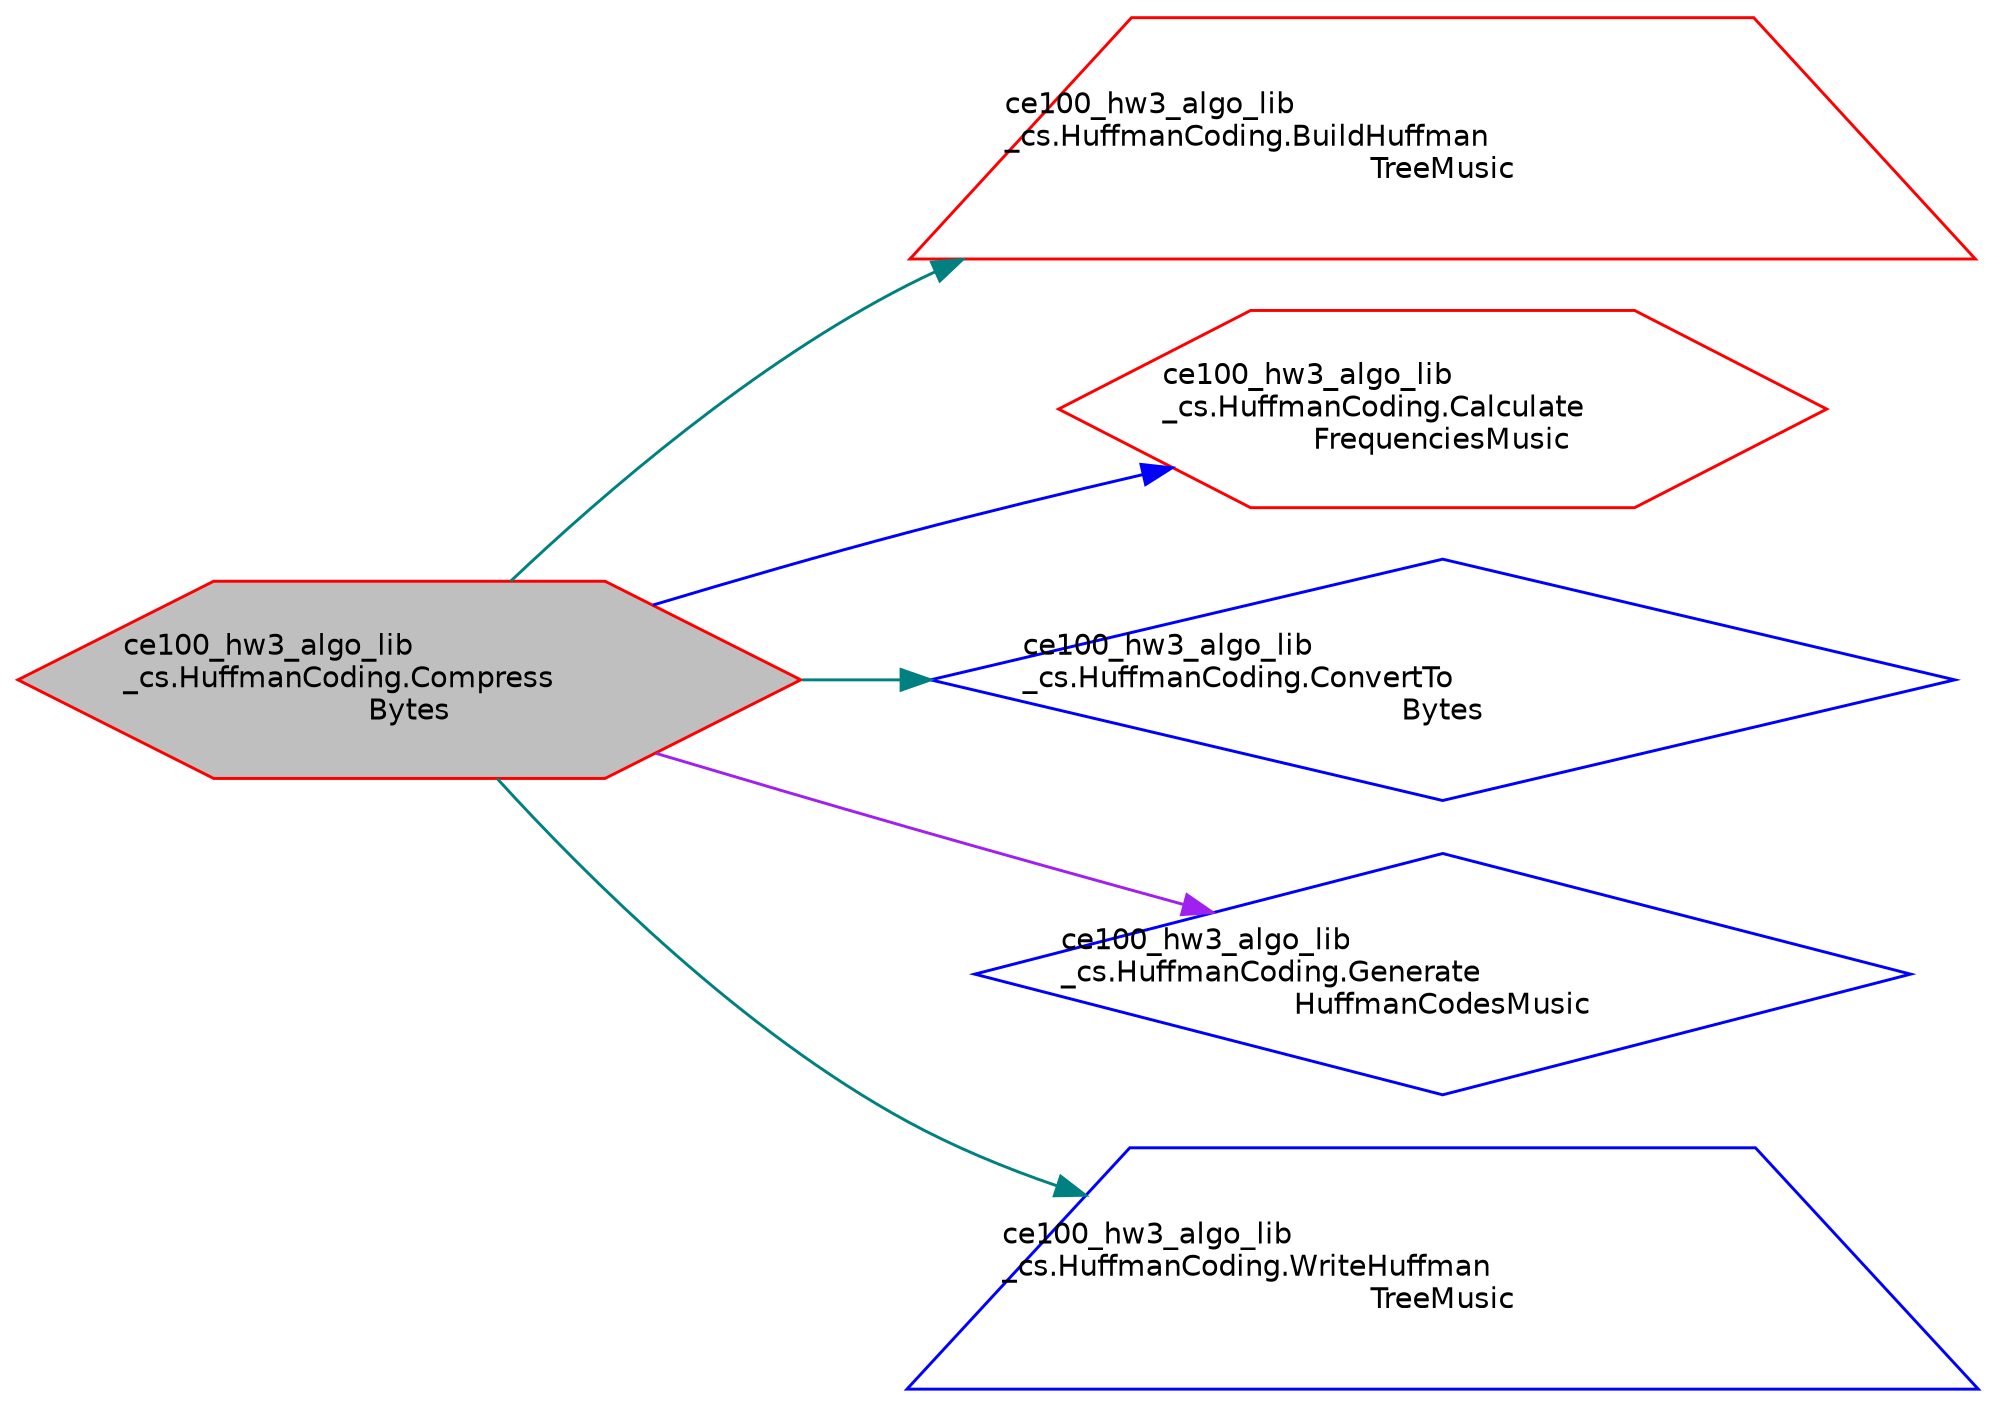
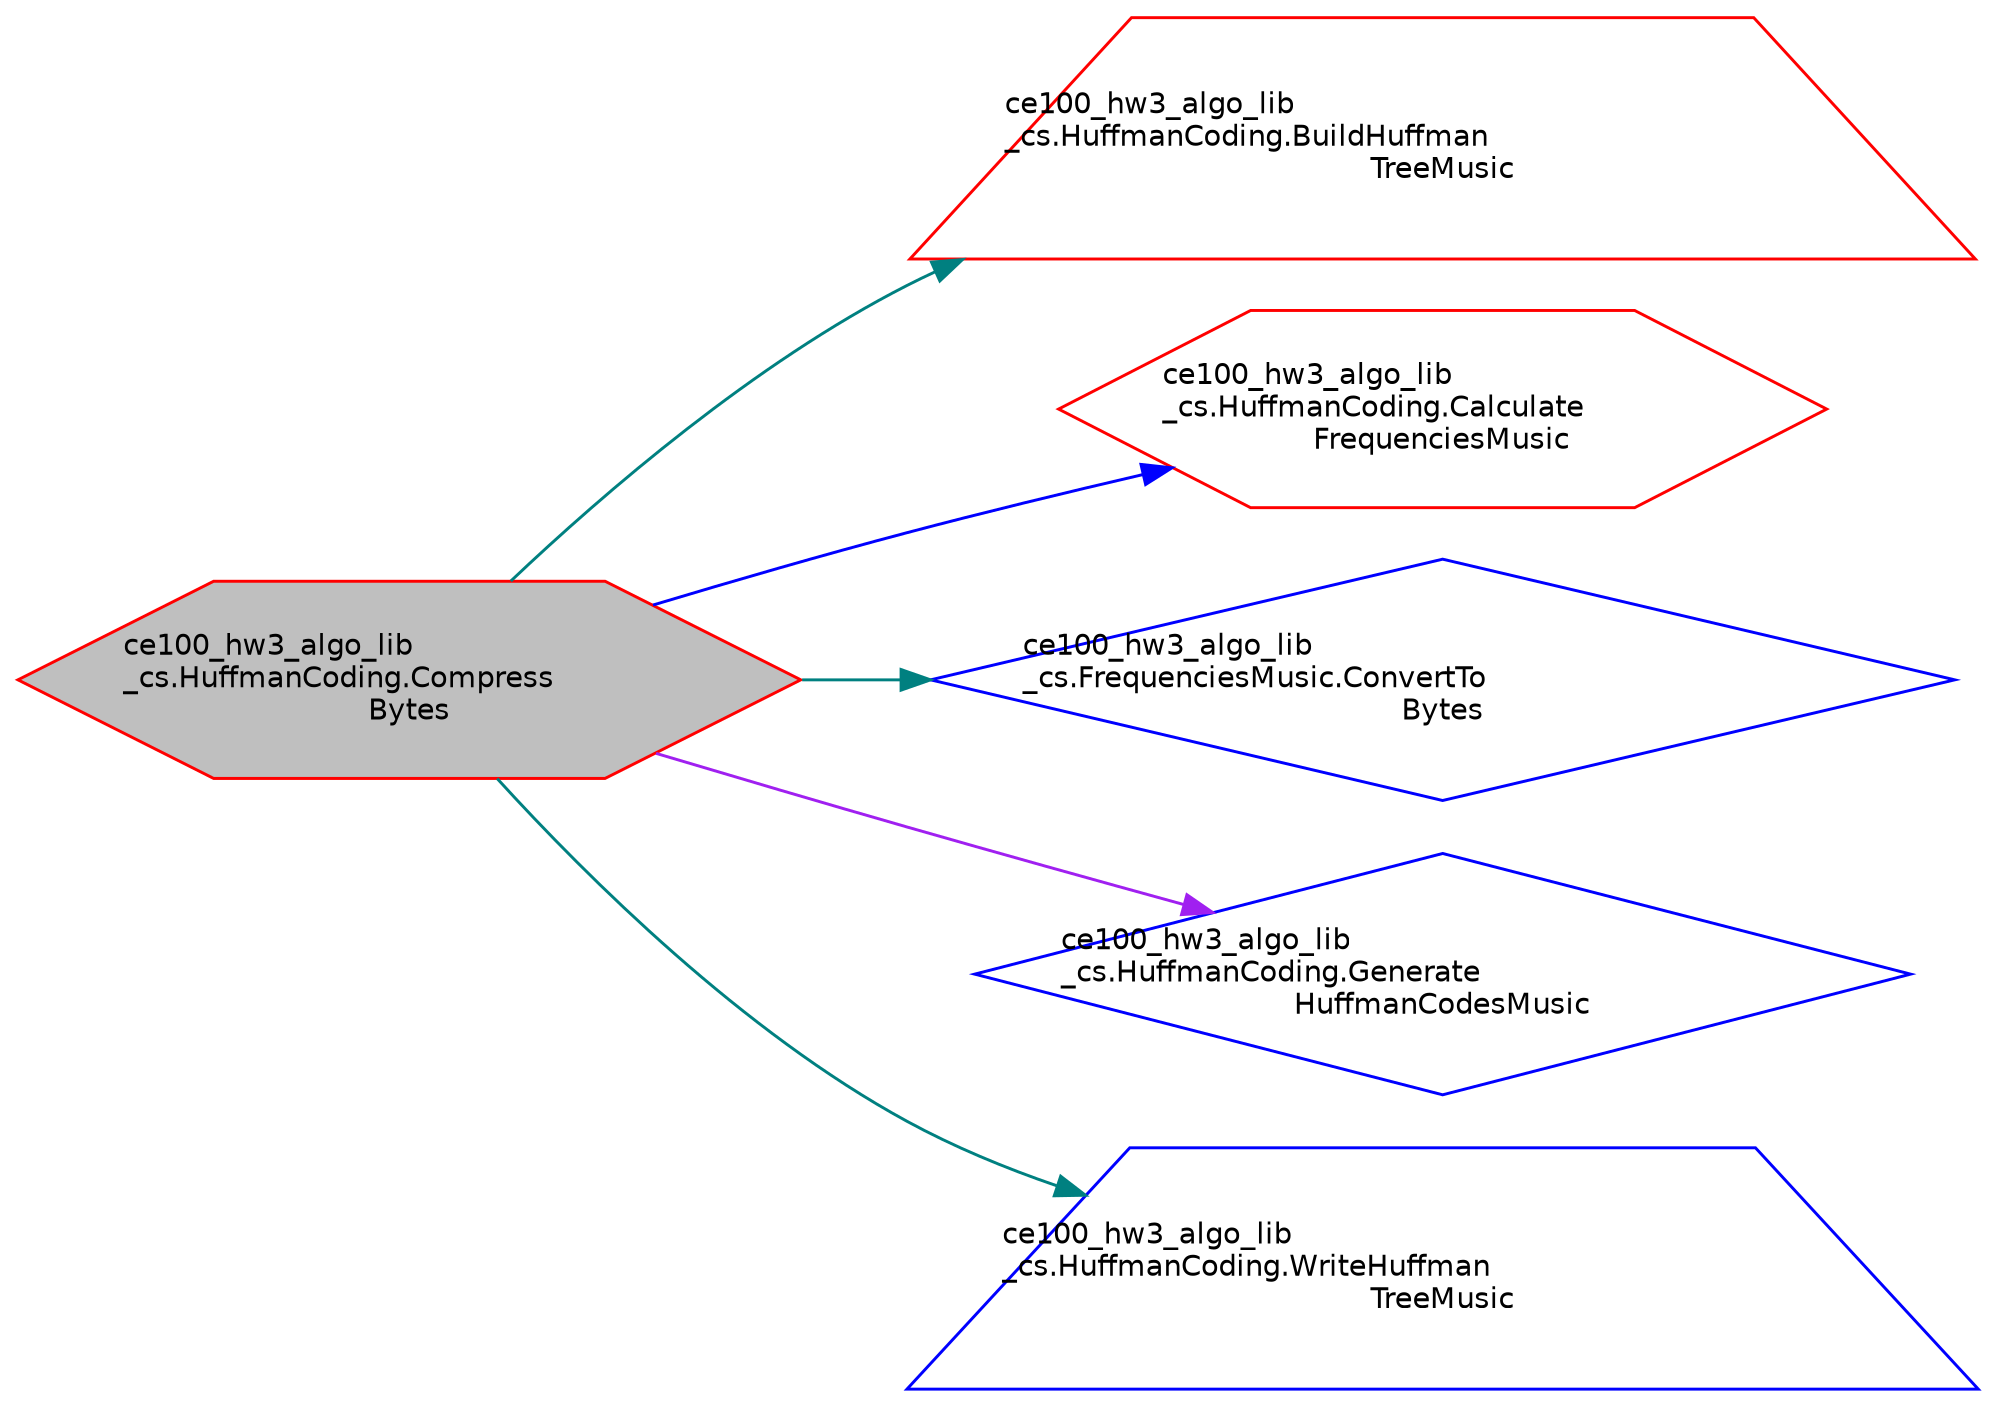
node "ce100_hw3_algo_lib _cs.HuffmanCoding.ConvertTo Bytes": label "ce100_hw3_algo_lib _cs.HuffmanCoding.ConvertTo Bytes" -> "ce100_hw3_algo_lib _cs.FrequenciesMusic.ConvertTo Bytes"
